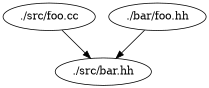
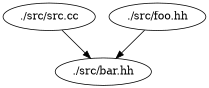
node "./src/foo.cc": label "./src/foo.cc" -> "./src/src.cc"
node "./bar/foo.hh": label "./bar/foo.hh" -> "./src/foo.hh"
